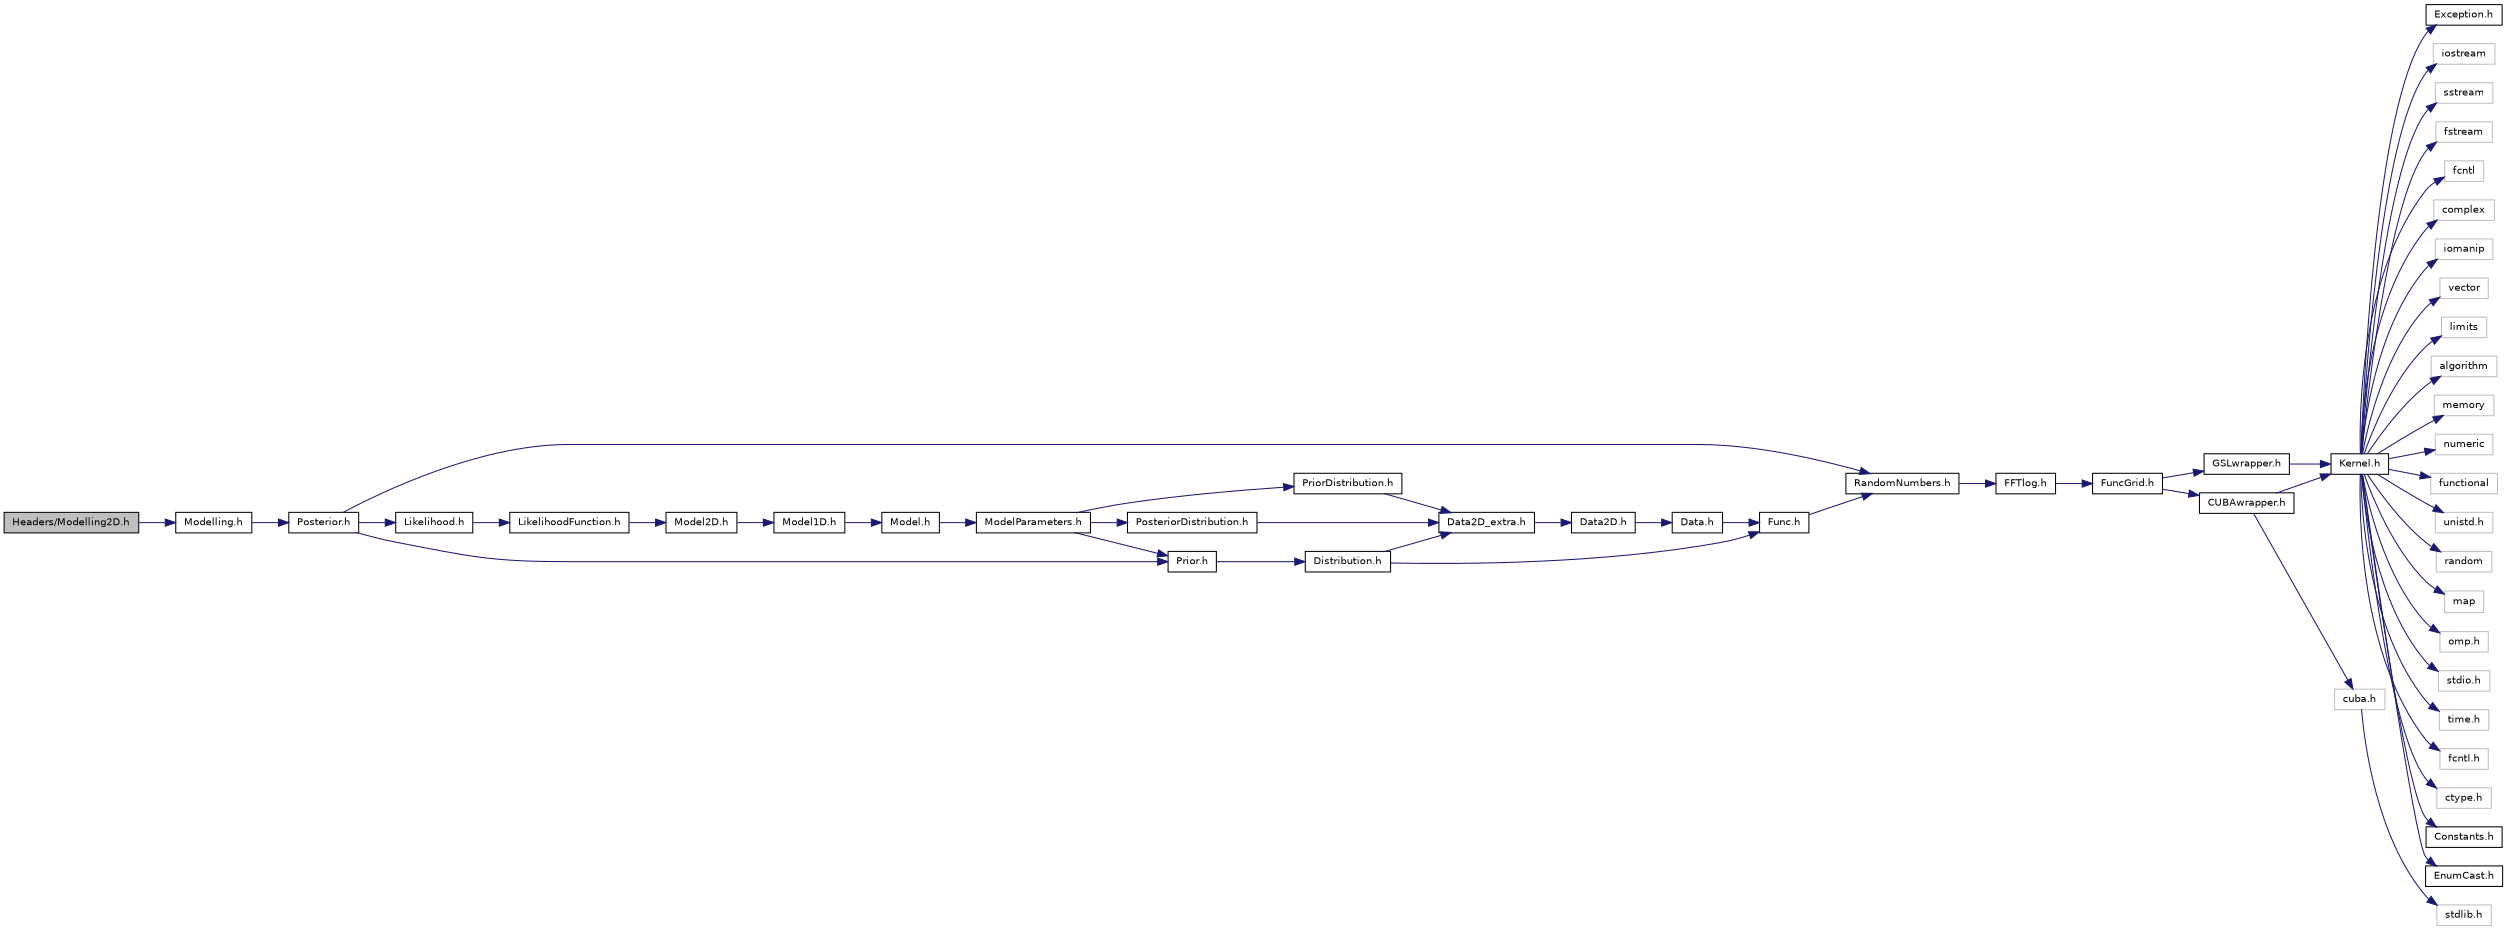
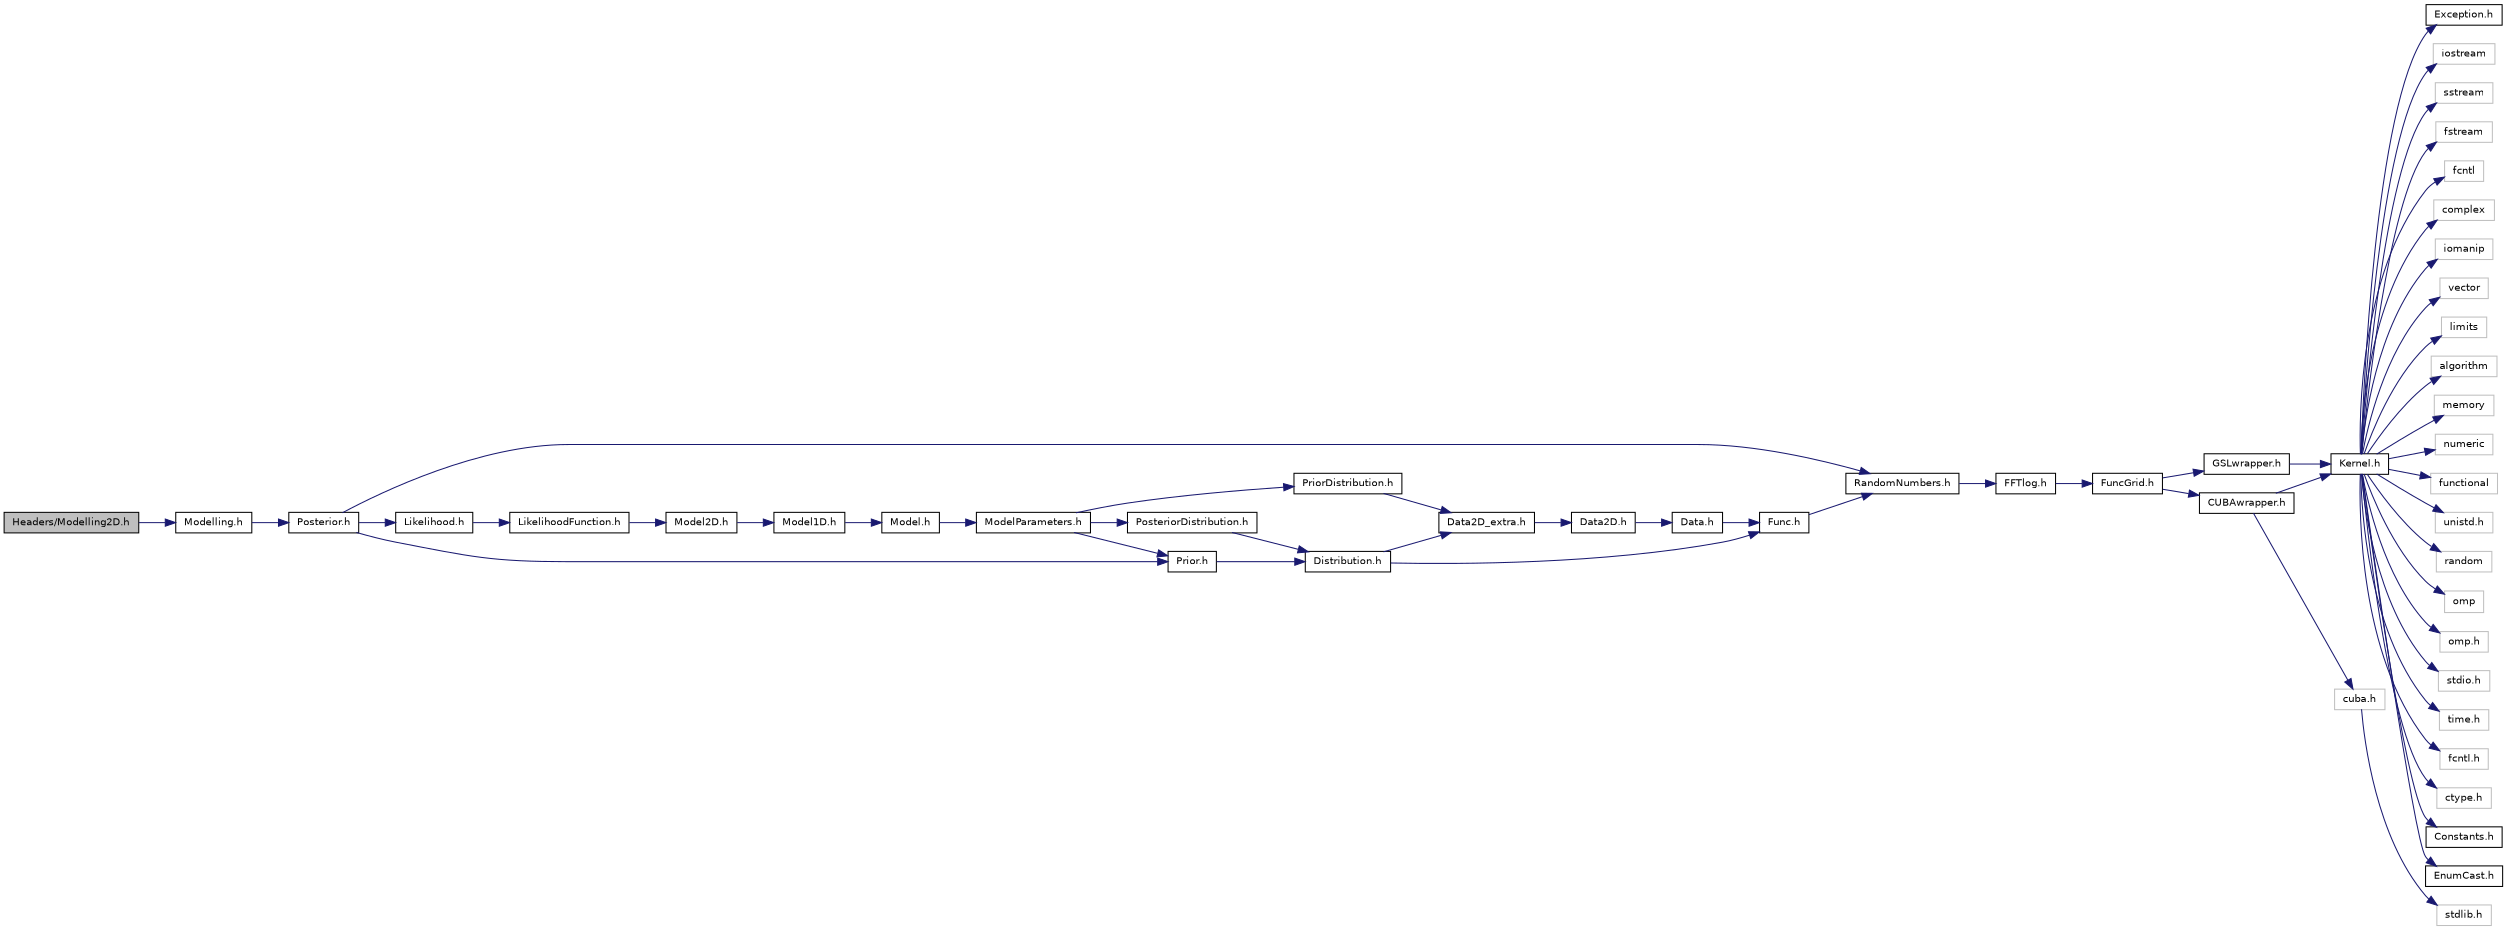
edge "PosteriorDistribution.h" -> "Data2D_extra.h": now "PosteriorDistribution.h" -> "Distribution.h"
node "map": label "map" -> "omp"
